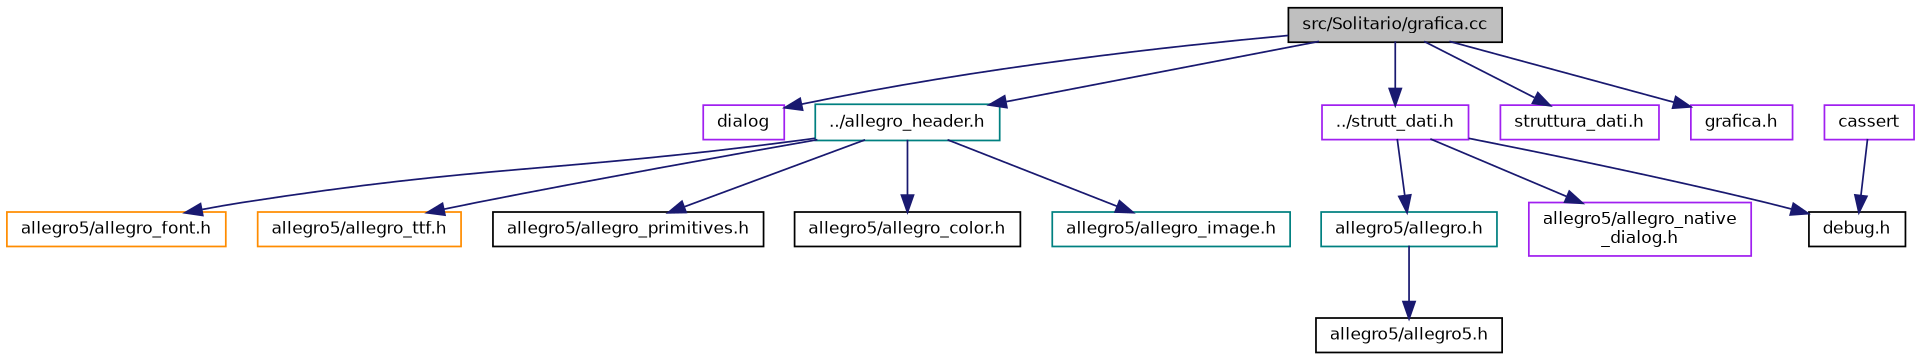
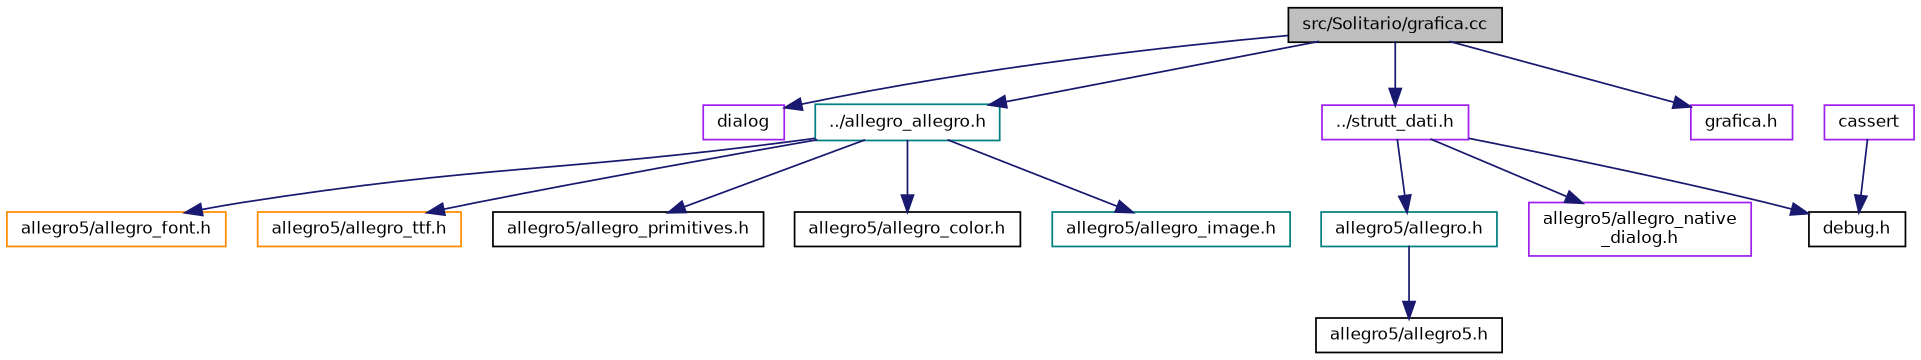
node "../allegro_header.h": label "../allegro_header.h" -> "../allegro_allegro.h"
node "struttura_dati.h": removed
